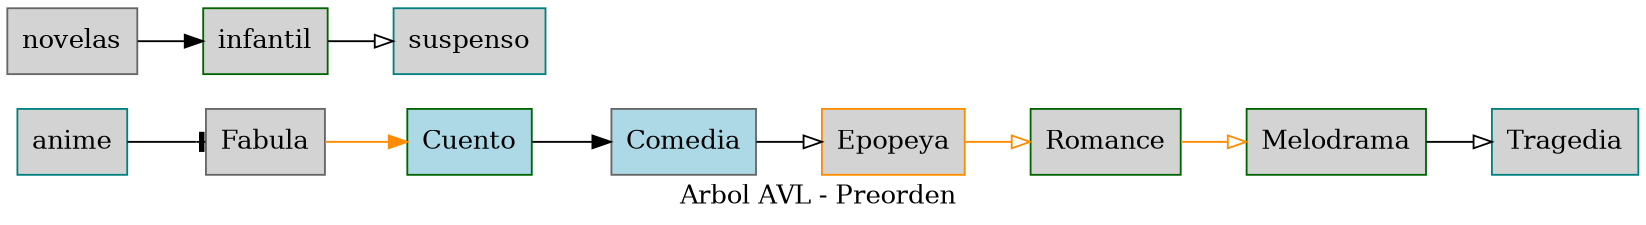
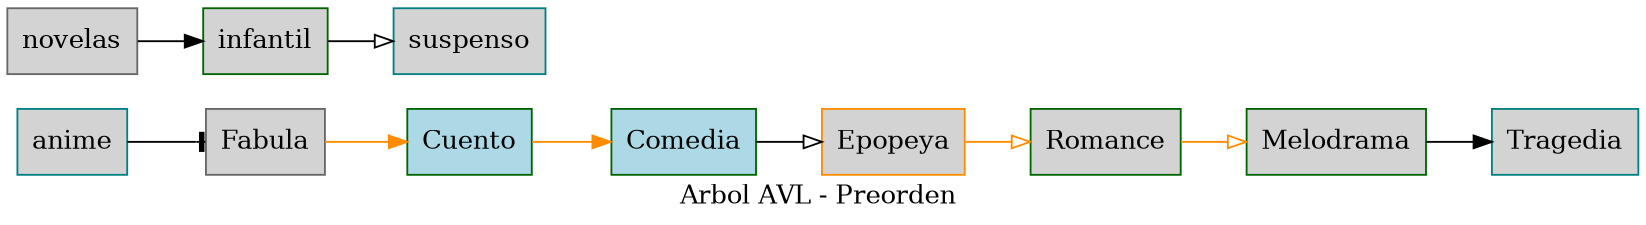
edge "Cuento" -> "Comedia": color black -> darkorange
node "Comedia": color gray40 -> darkgreen
edge "Melodrama" -> "Tragedia": arrowhead onormal -> normal
